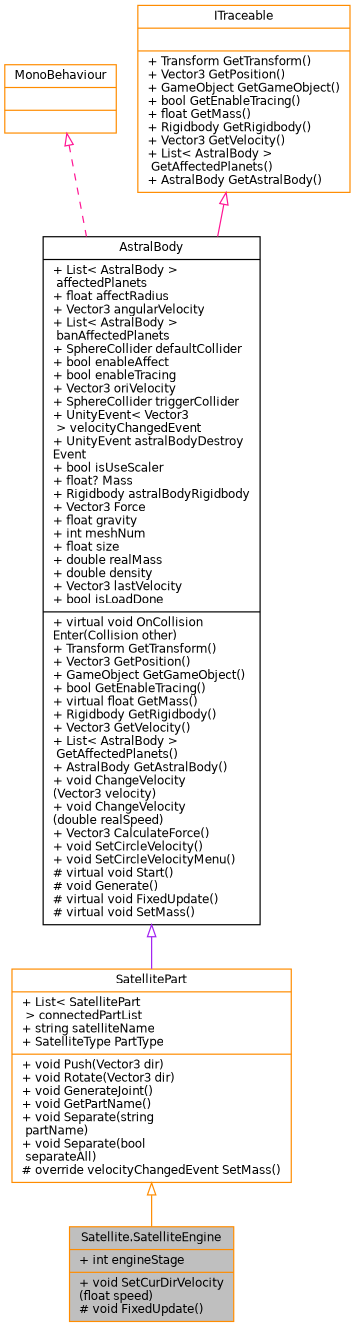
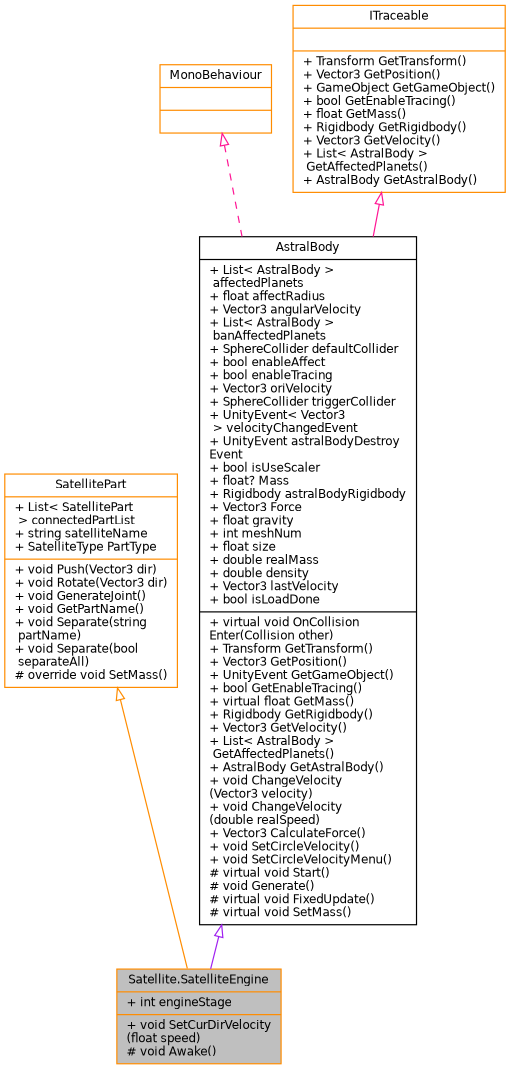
node "AstralBody": text "+ GameObject GetGameObject()" -> "+ UnityEvent GetGameObject()"
edge "SatellitePart" -> "AstralBody": now "Satellite.SatelliteEngine" -> "AstralBody"
node "SatellitePart": text "# override velocityChangedEvent SetMass()" -> "# override void SetMass()"
node "Satellite.SatelliteEngine": text "# void FixedUpdate()" -> "# void Awake()"
